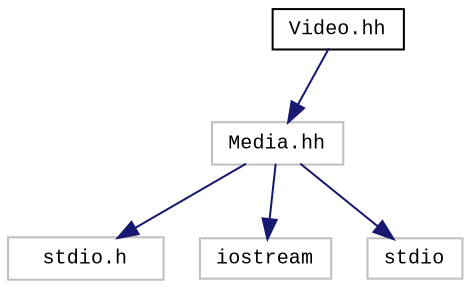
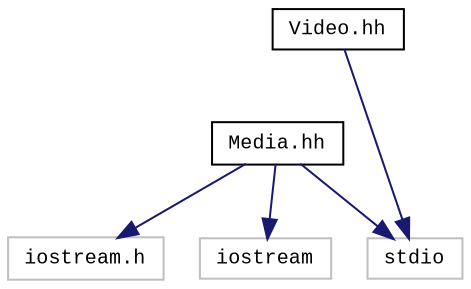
edge "Video.hh" -> "Media.hh": now "Video.hh" -> "stdio"
node "Media.hh": color grey75 -> black
node "stdio.h": label "stdio.h" -> "iostream.h"
